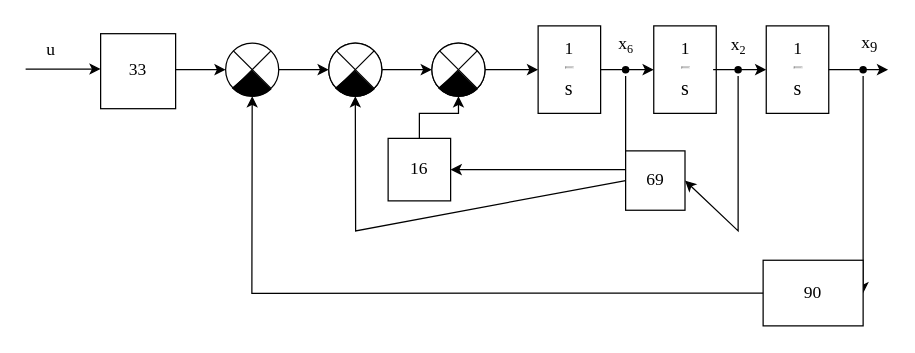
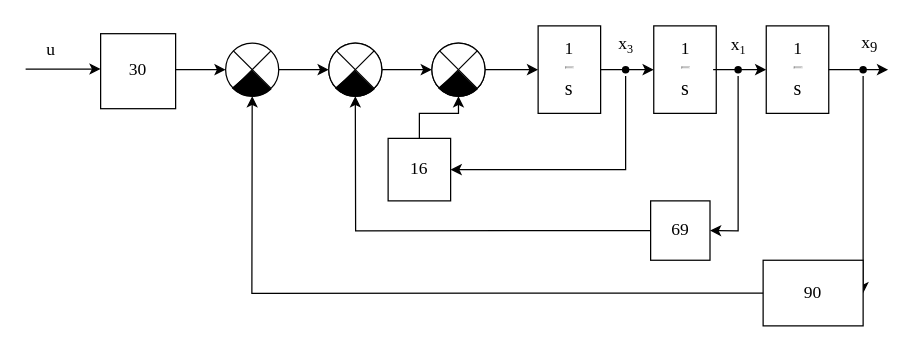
node "x6": label "x6" -> "x3"
node "x2": label "x2" -> "x1"
node "33": label "33" -> "30"
node "69": moved (655, 180) -> (680, 230)
